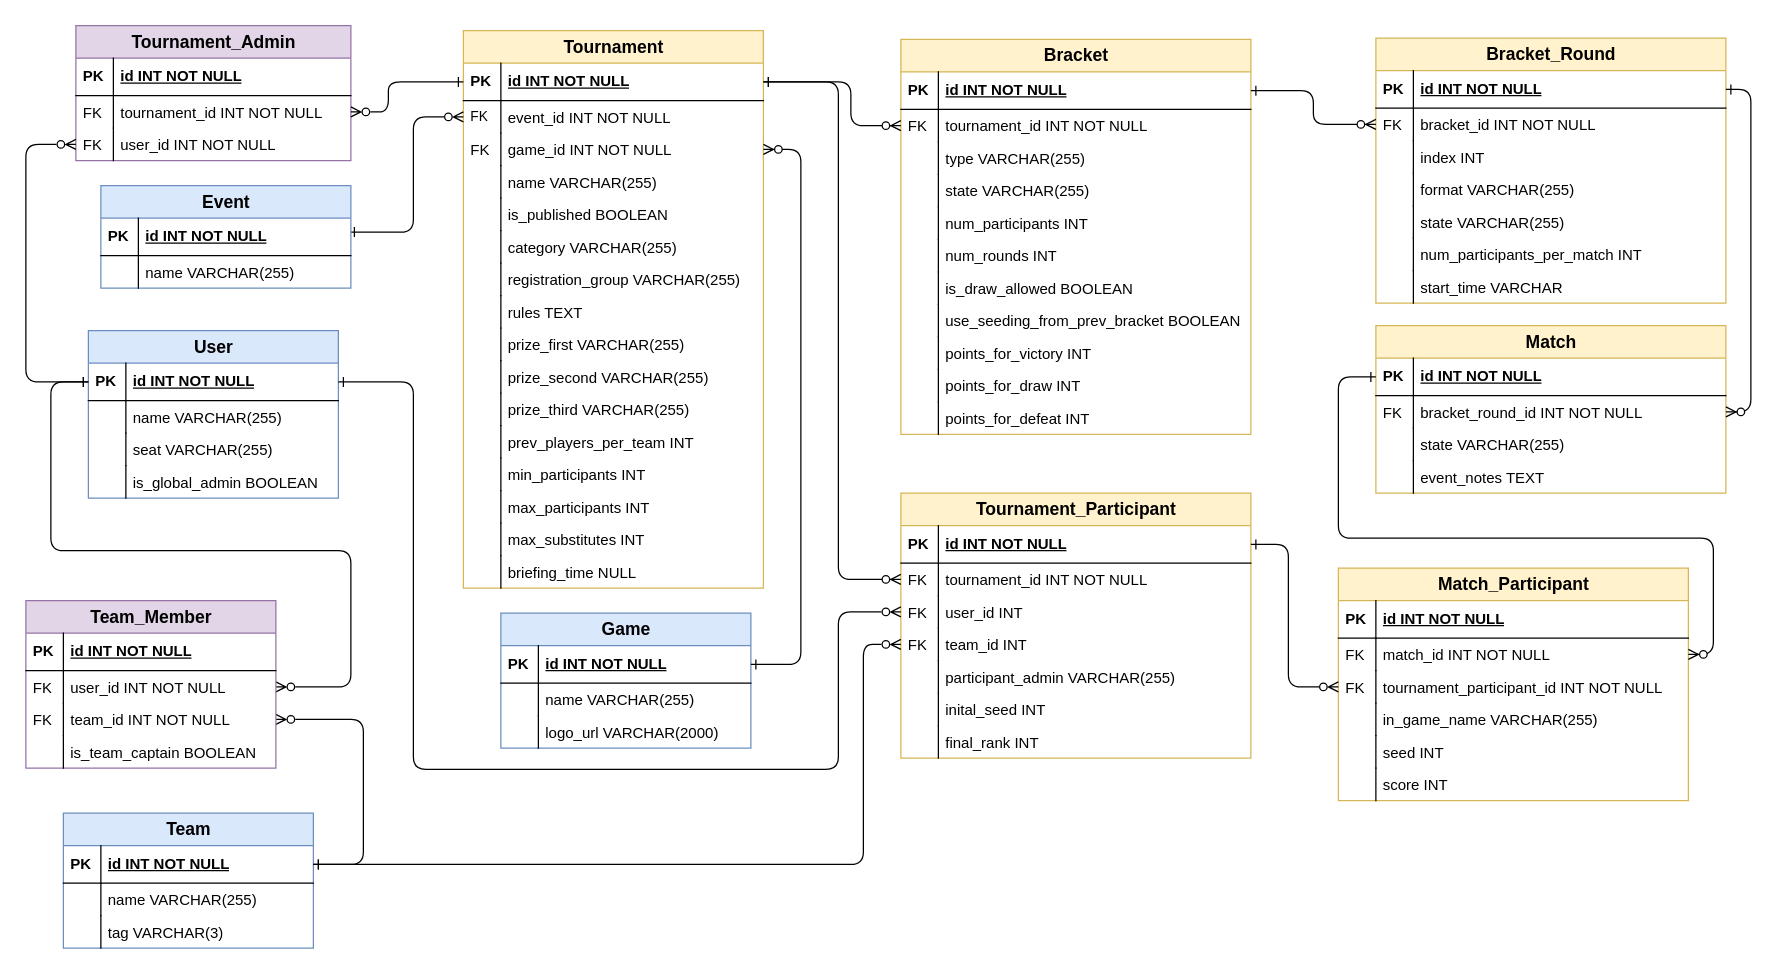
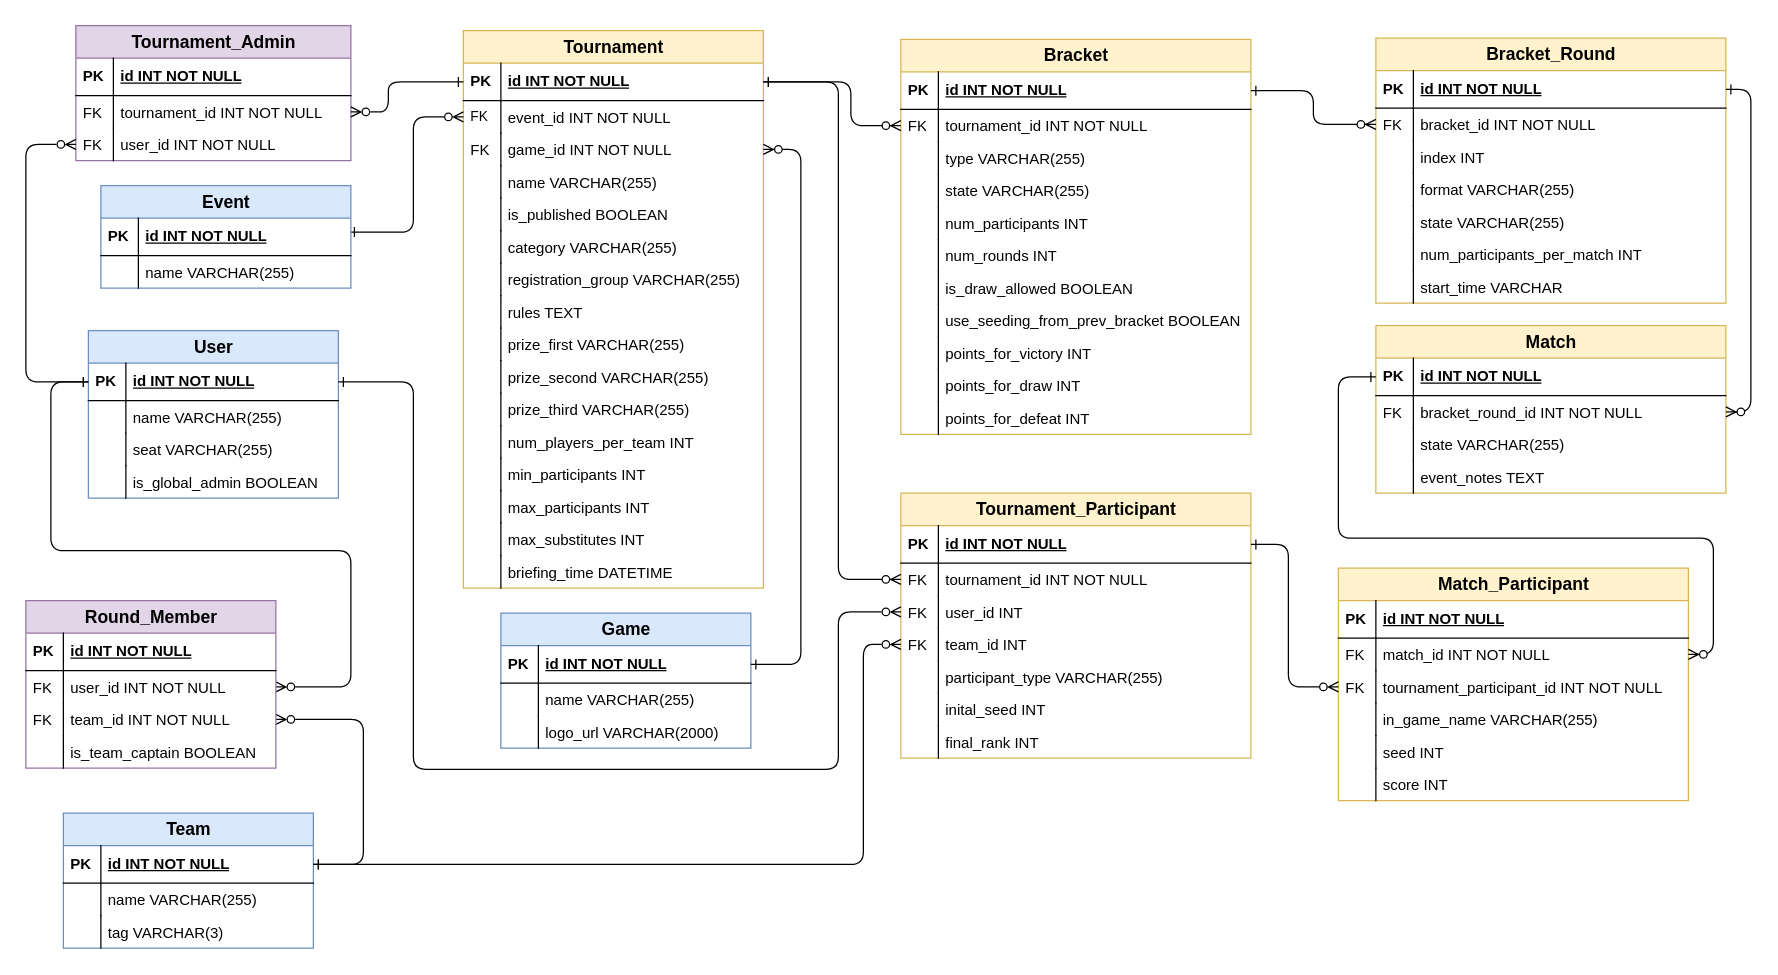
node "prev_players_per_team INT": label "prev_players_per_team INT" -> "num_players_per_team INT"
node "briefing_time NULL": label "briefing_time NULL" -> "briefing_time DATETIME"
node "Team_Member": label "Team_Member" -> "Round_Member"
node "participant_admin VARCHAR(255)": label "participant_admin VARCHAR(255)" -> "participant_type VARCHAR(255)"
